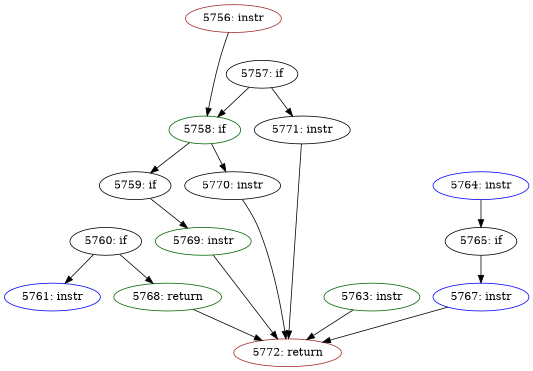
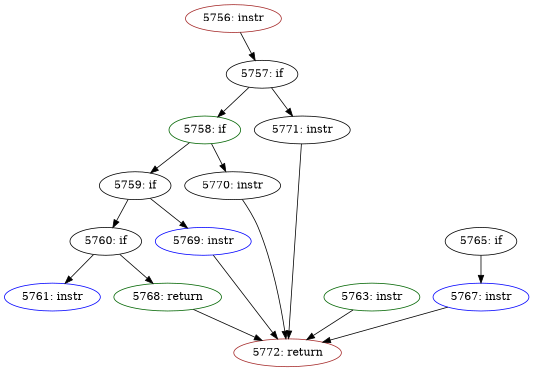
edge "5756: instr" -> "5758: if": now "5756: instr" -> "5757: if"
node "5764: instr": removed
edge "5759: if" -> "5760: if": added
node "5769: instr": color darkgreen -> blue
